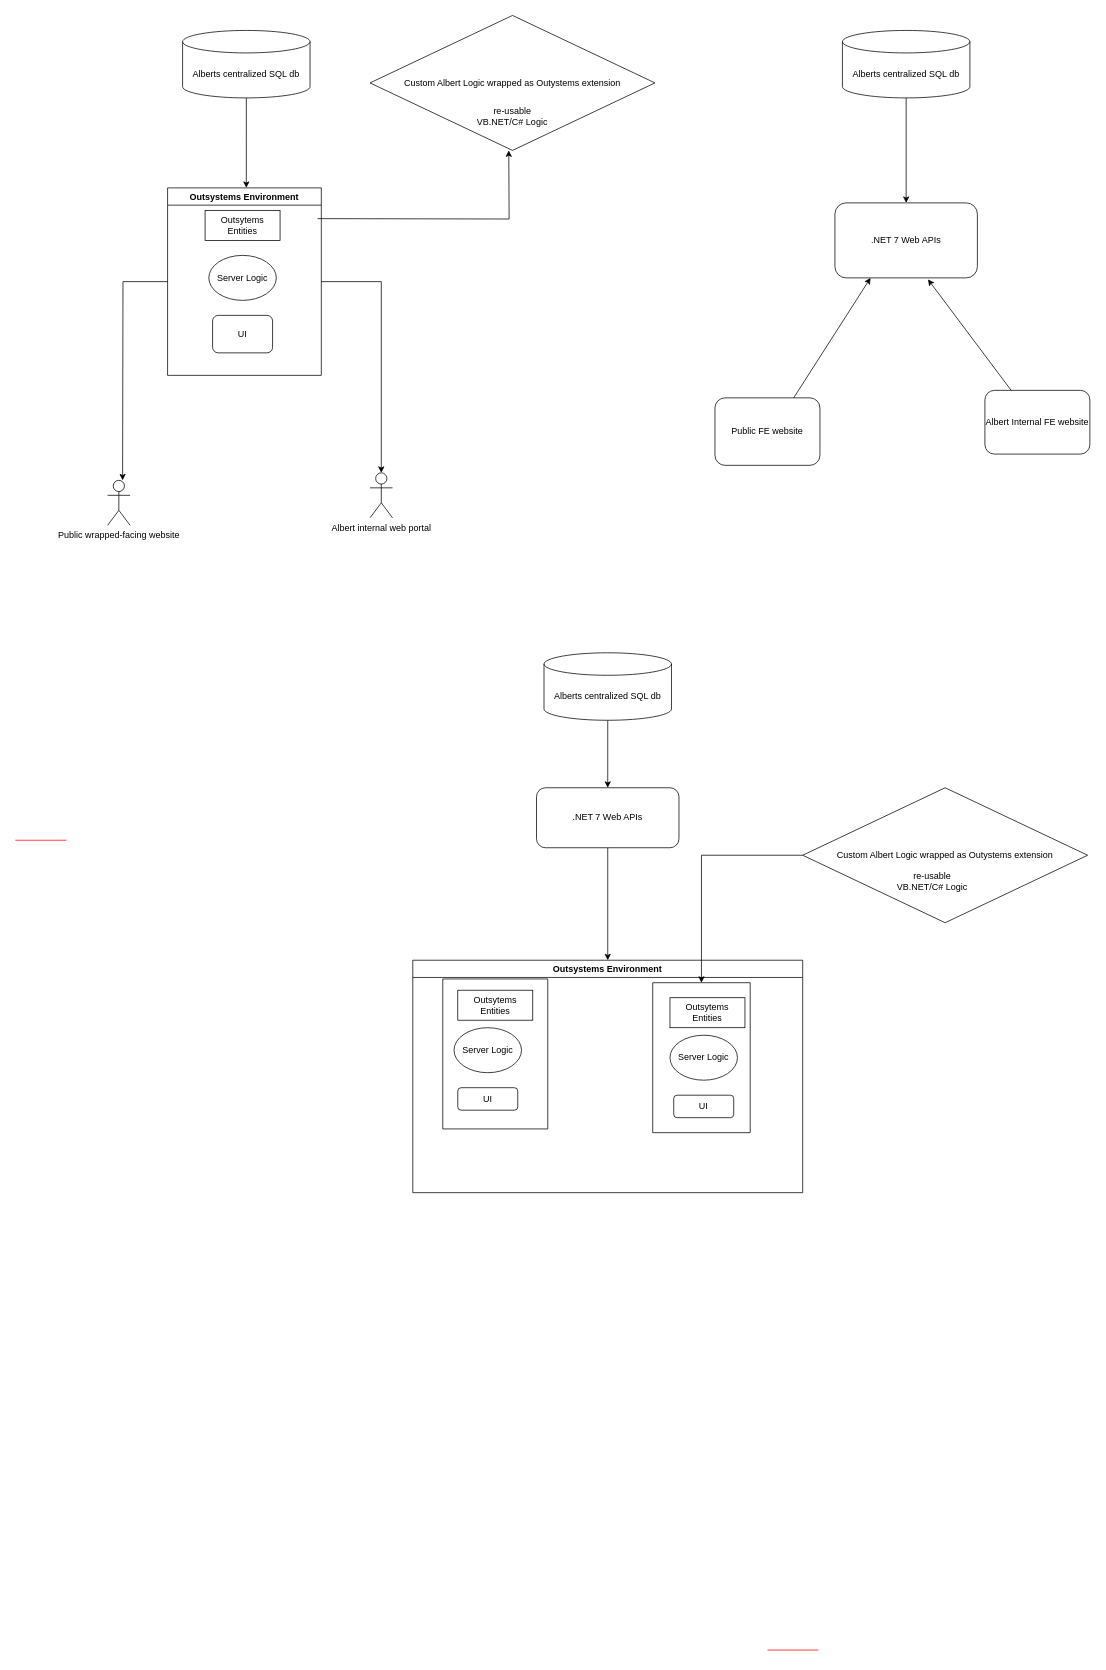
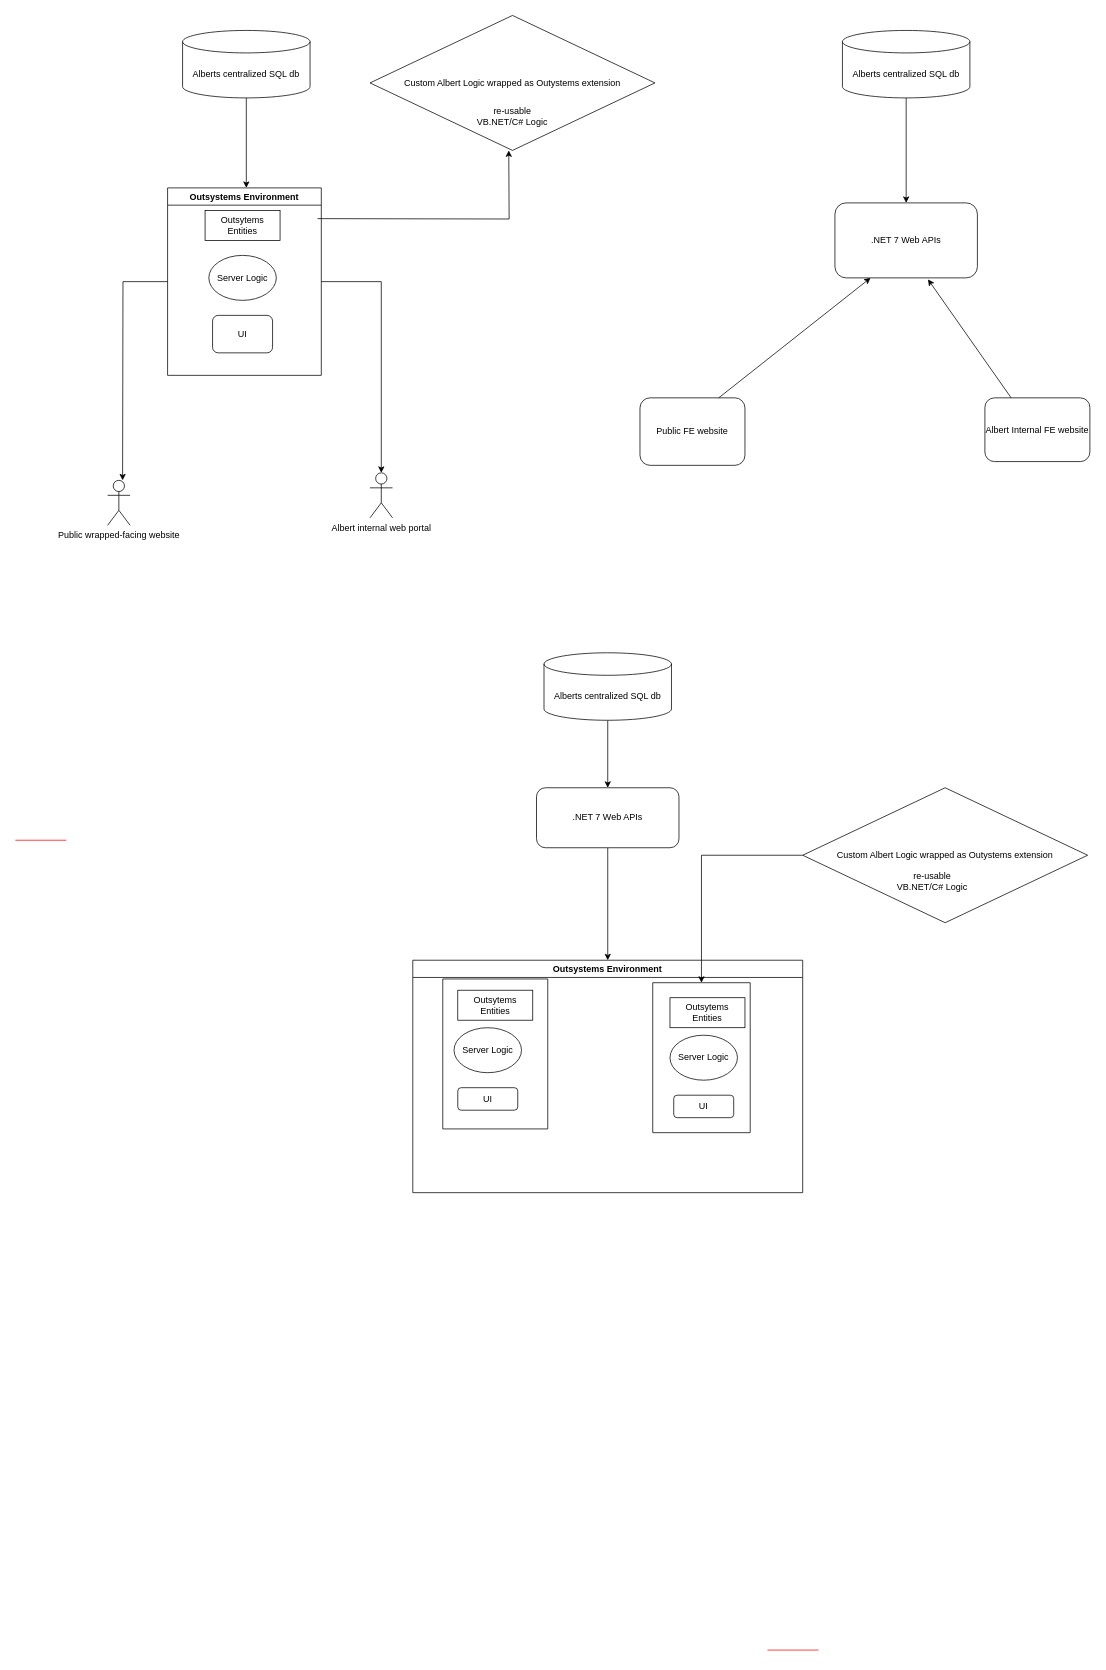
node "Albert Internal FE website": moved (1038, 422) -> (1038, 430)
node "Public FE website": moved (768, 432) -> (693, 432)
